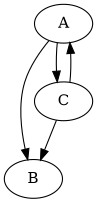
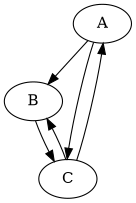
edge "B" -> "C": added
